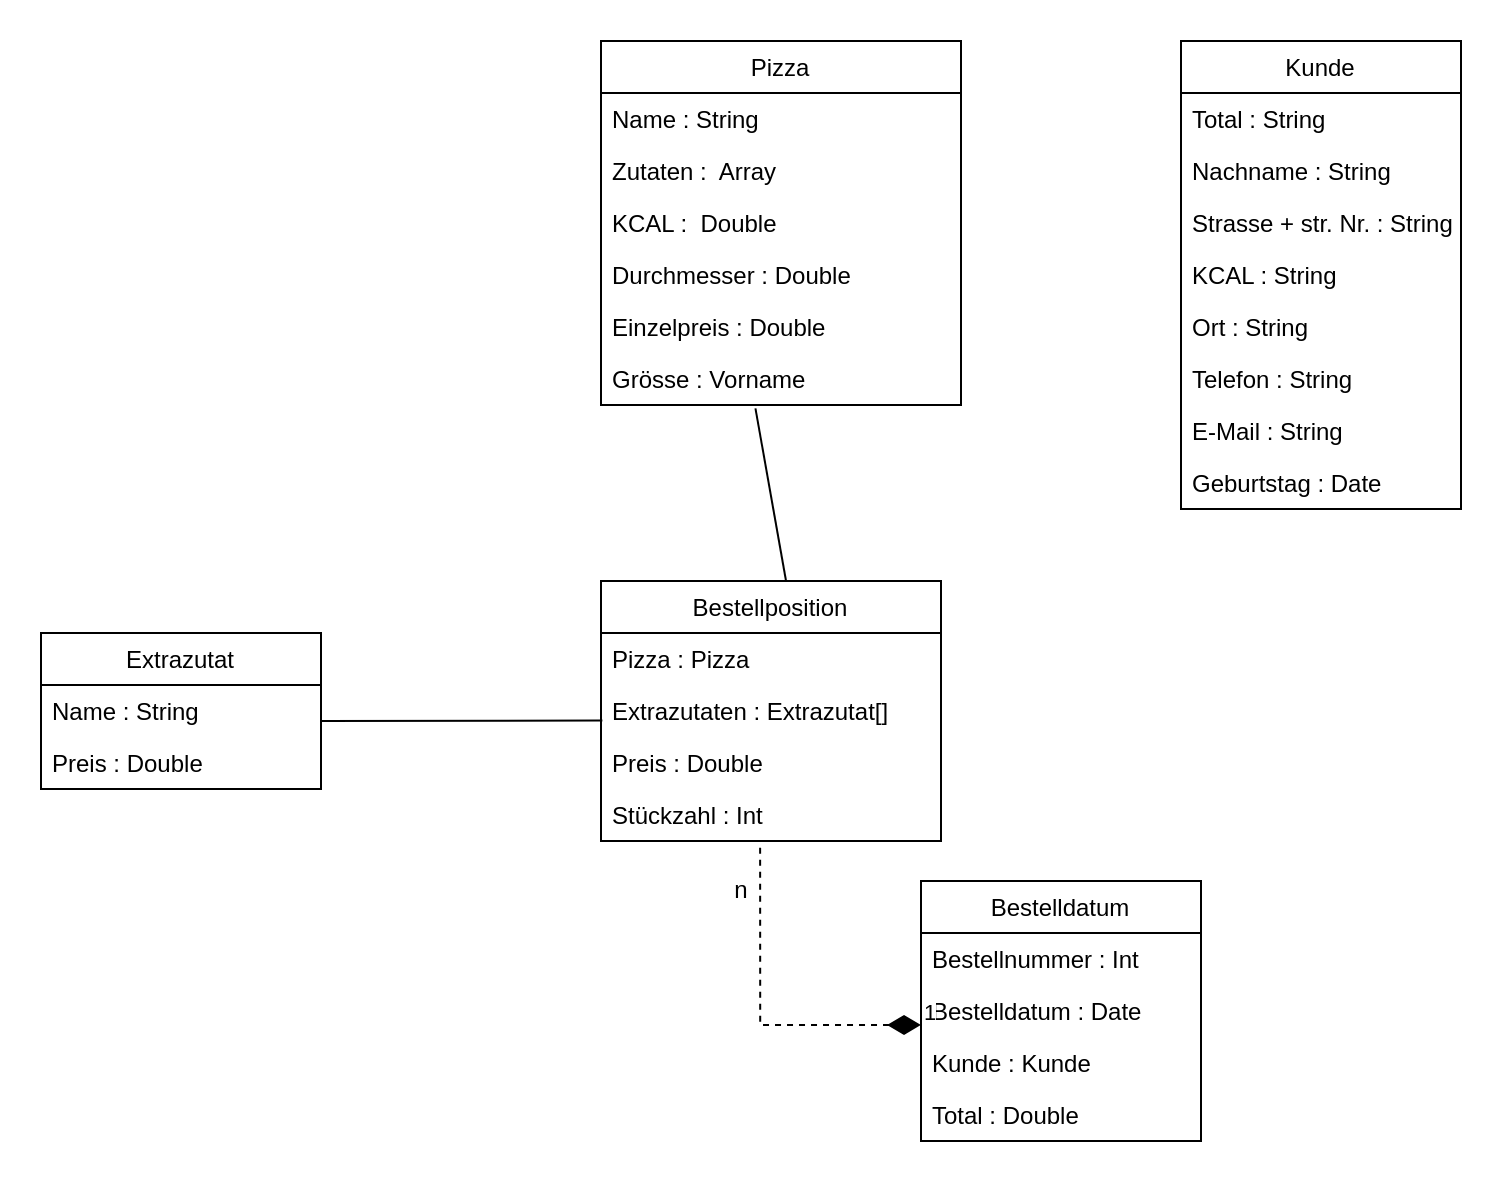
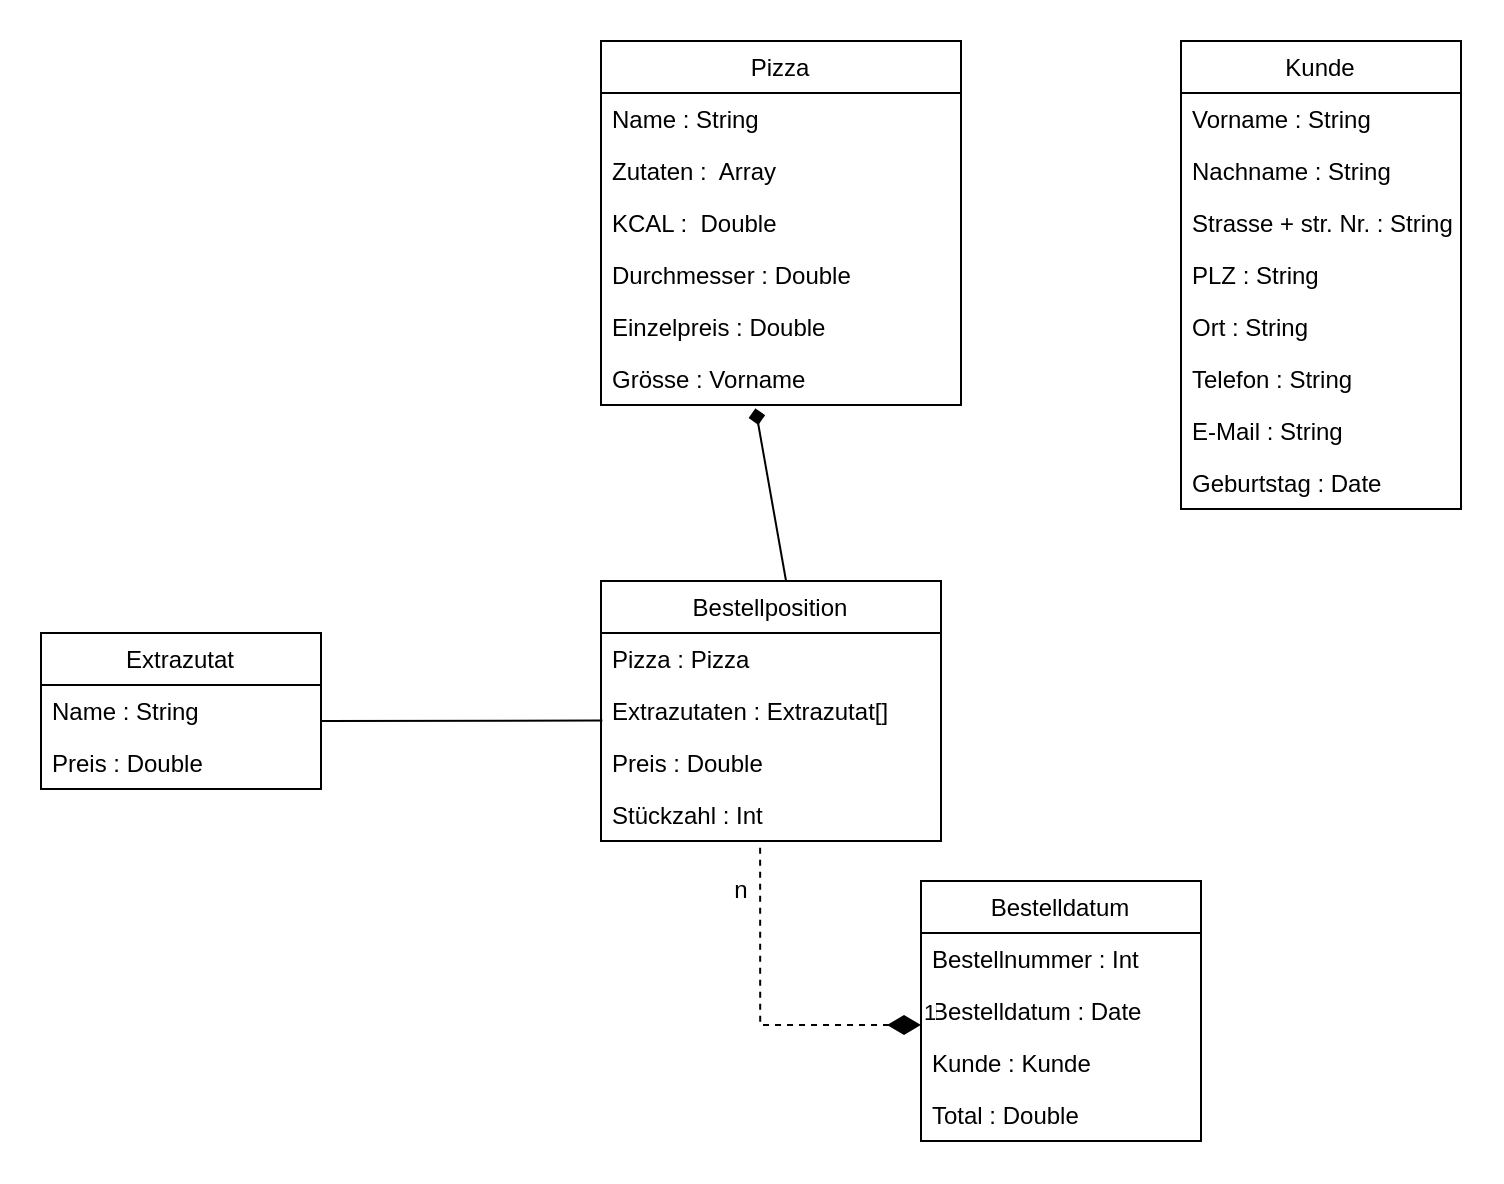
node "Total : String": label "Total : String" -> "Vorname : String"
node "KCAL : String": label "KCAL : String" -> "PLZ : String"
edge "Grösse : Vorname" -- "Bestellposition": arrowhead none -> diamond
